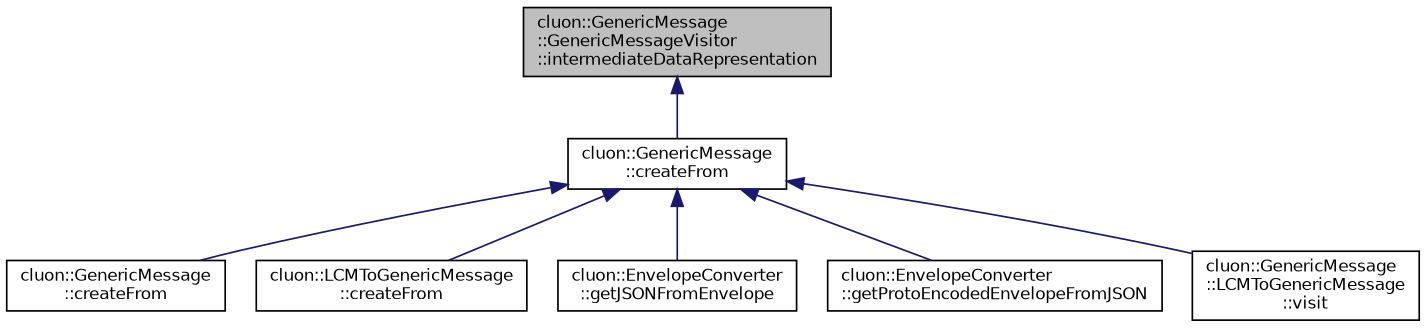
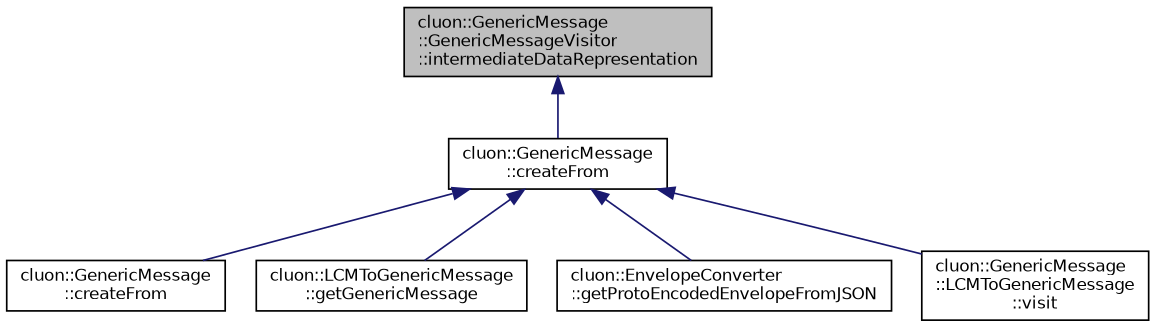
node "cluon::LCMToGenericMessage ::createFrom": label "cluon::LCMToGenericMessage ::createFrom" -> "cluon::LCMToGenericMessage ::getGenericMessage"
node "cluon::EnvelopeConverter ::getJSONFromEnvelope": removed
